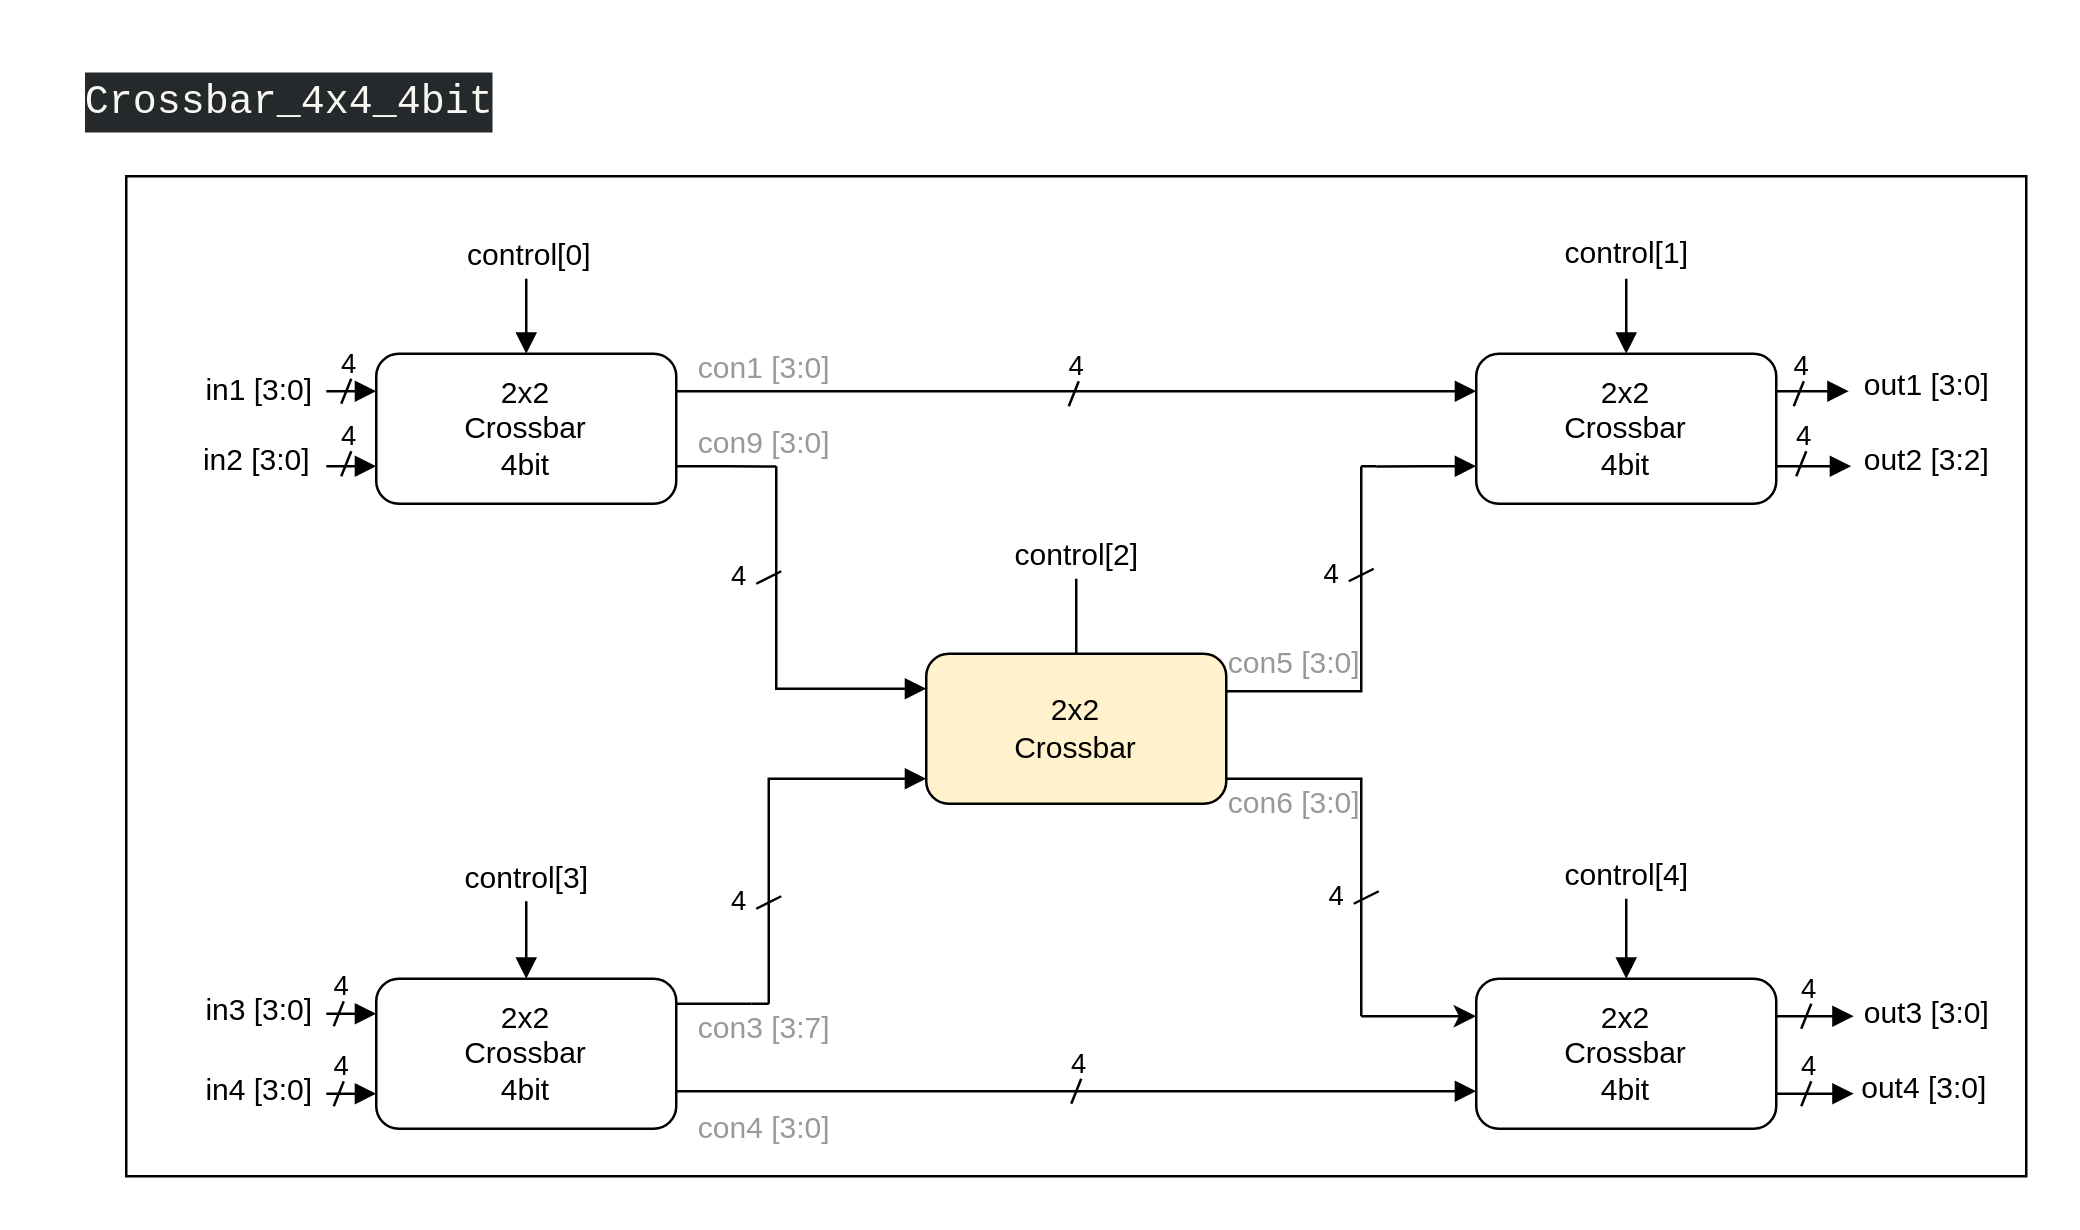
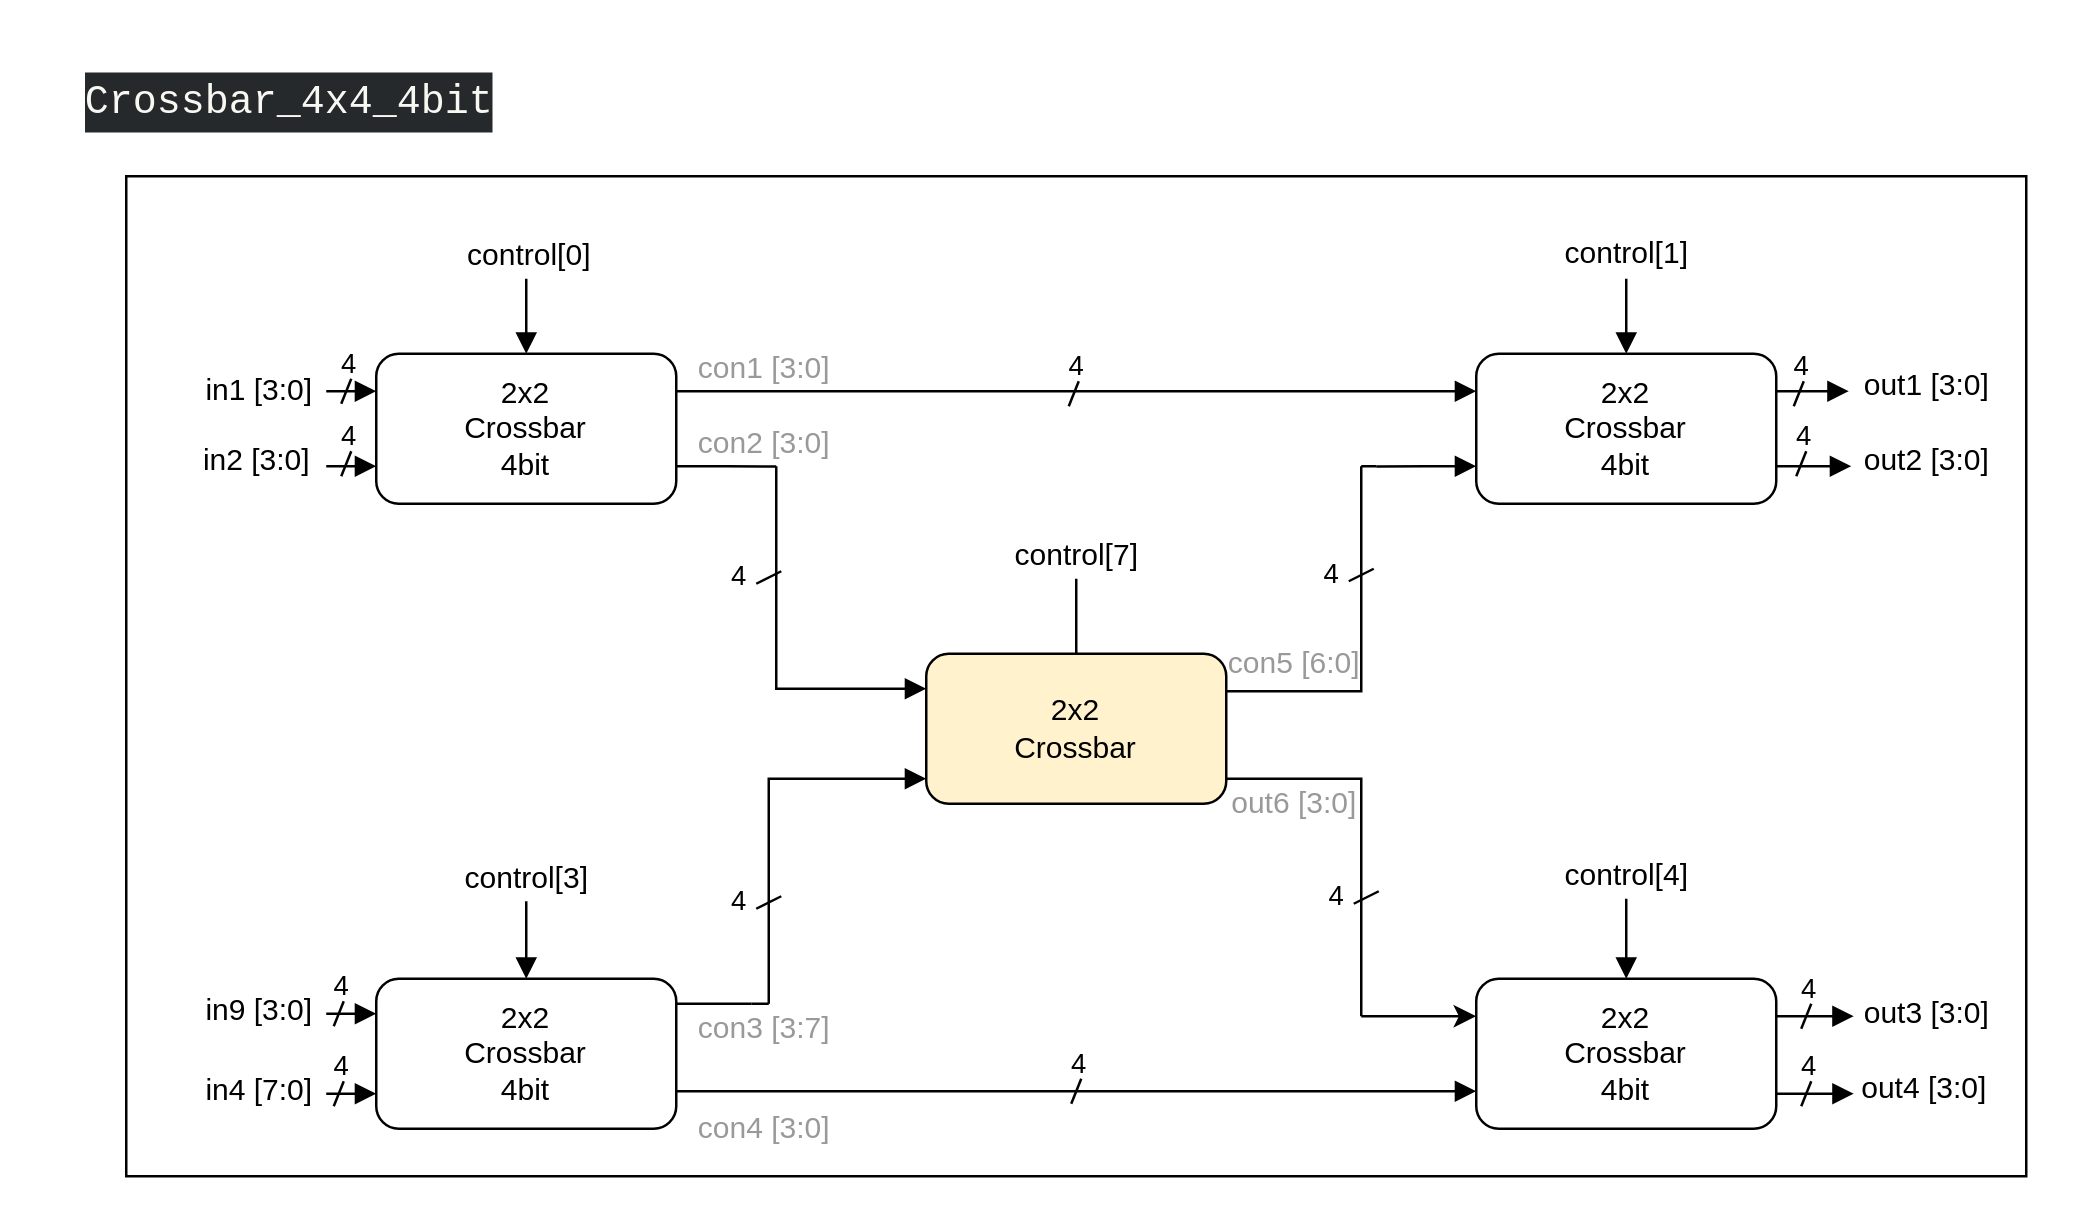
node "con9 [3:0]": label "con9 [3:0]" -> "con2 [3:0]"
node "out2 [3:2]": label "out2 [3:2]" -> "out2 [3:0]"
node "control[2]": label "control[2]" -> "control[7]"
node "con5 [3:0]": label "con5 [3:0]" -> "con5 [6:0]"
node "con6 [3:0]": label "con6 [3:0]" -> "out6 [3:0]"
node "in3 [3:0]": label "in3 [3:0]" -> "in9 [3:0]"
node "in4 [3:0]": label "in4 [3:0]" -> "in4 [7:0]"
